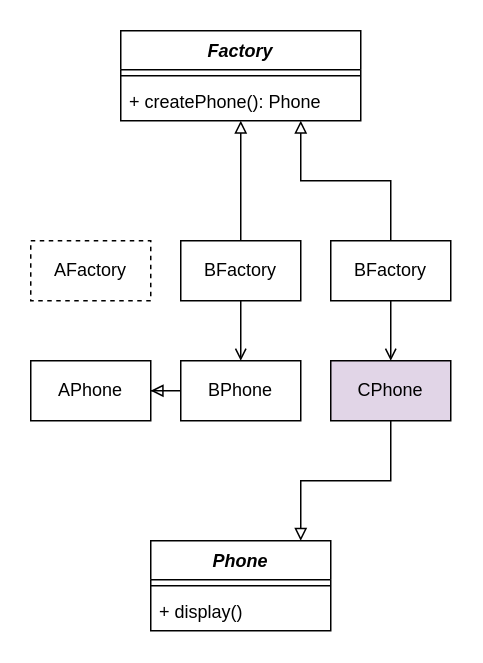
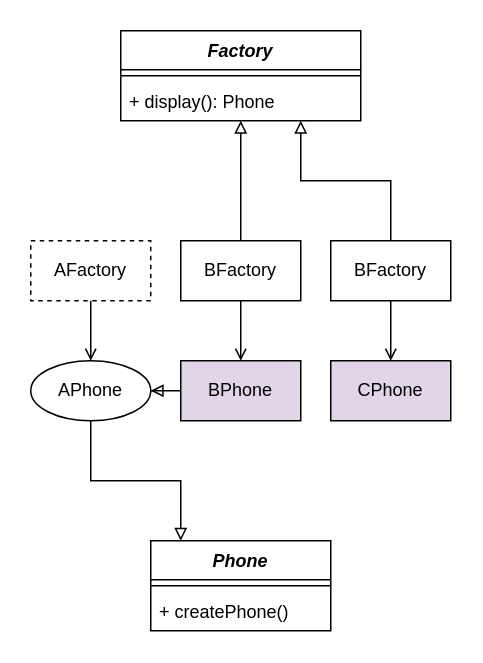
node "+ createPhone(): Phone": label "+ createPhone(): Phone" -> "+ display(): Phone"
edge "AFactory" -> "APhone": added
node "APhone": shape rectangle -> ellipse
node "BPhone": fillcolor #ffffff -> #e1d5e7
edge "APhone" -> "Phone": added
edge "CPhone" -> "Phone": removed
node "+ display()": label "+ display()" -> "+ createPhone()"
